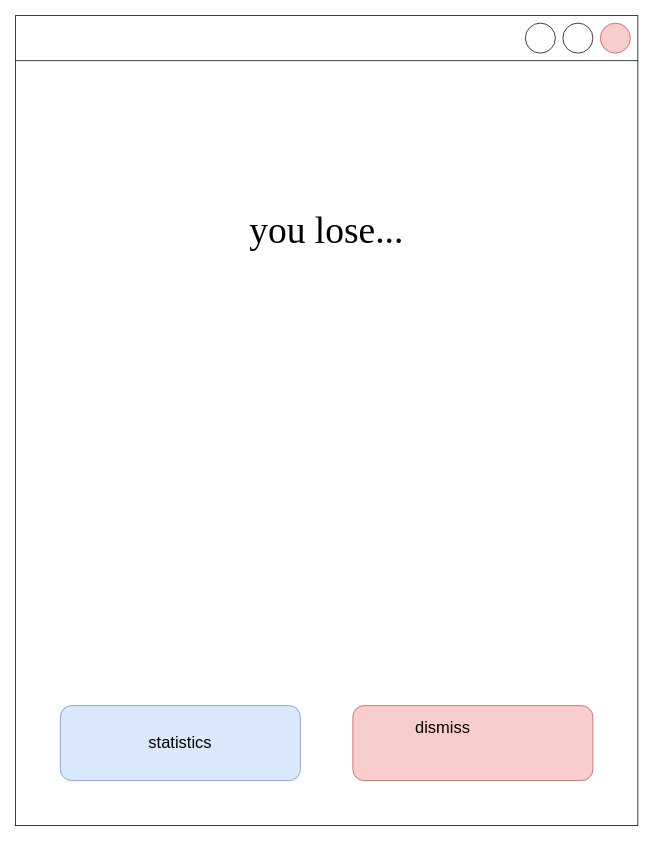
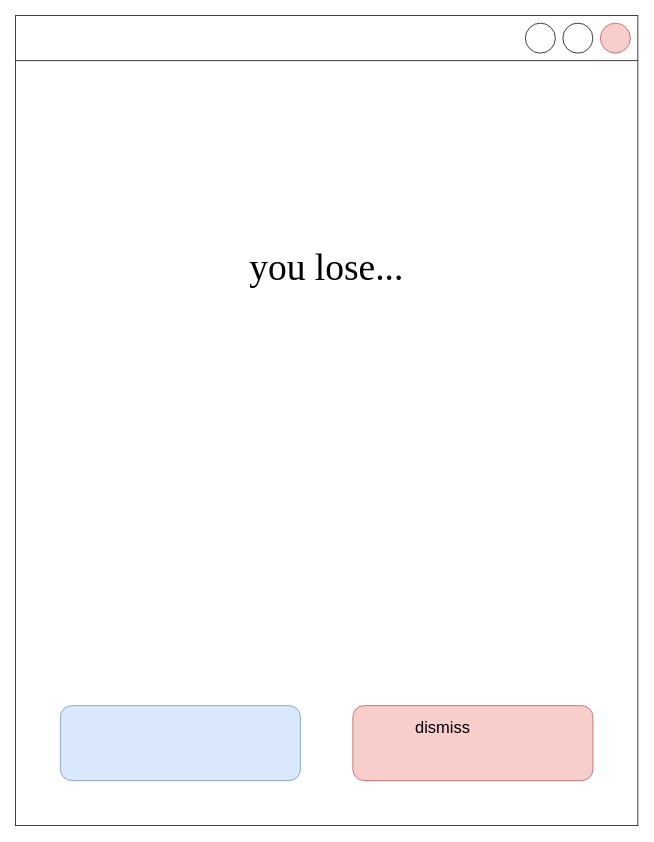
node "you lose...": moved (327, 229) -> (327, 267)
node "statistics": removed
